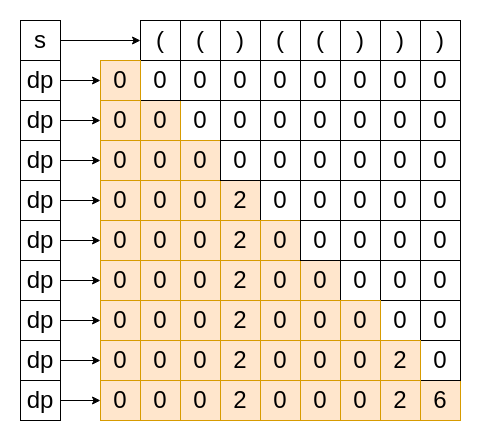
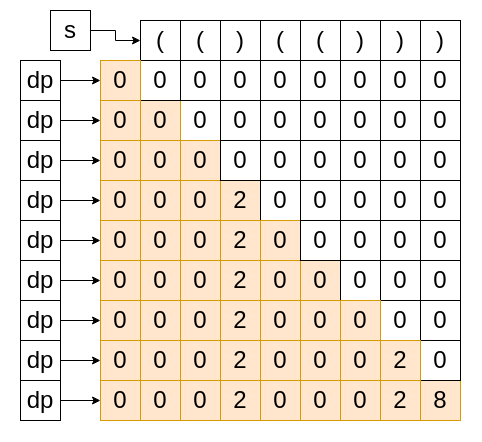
node "s": moved (41, 41) -> (71, 31)
node "6": label "6" -> "8"
